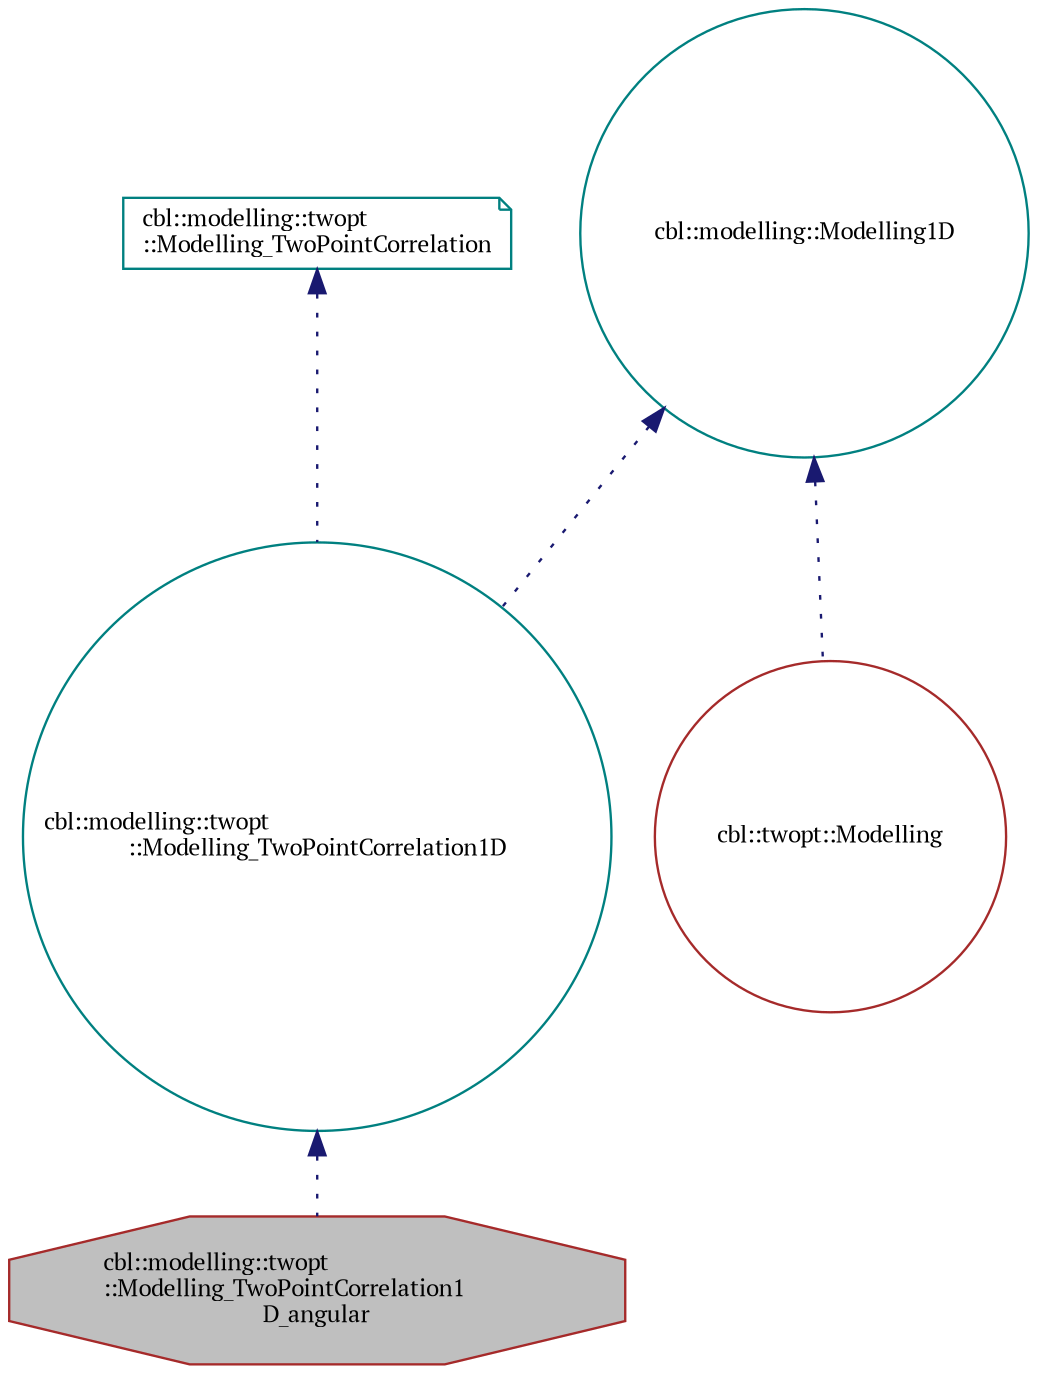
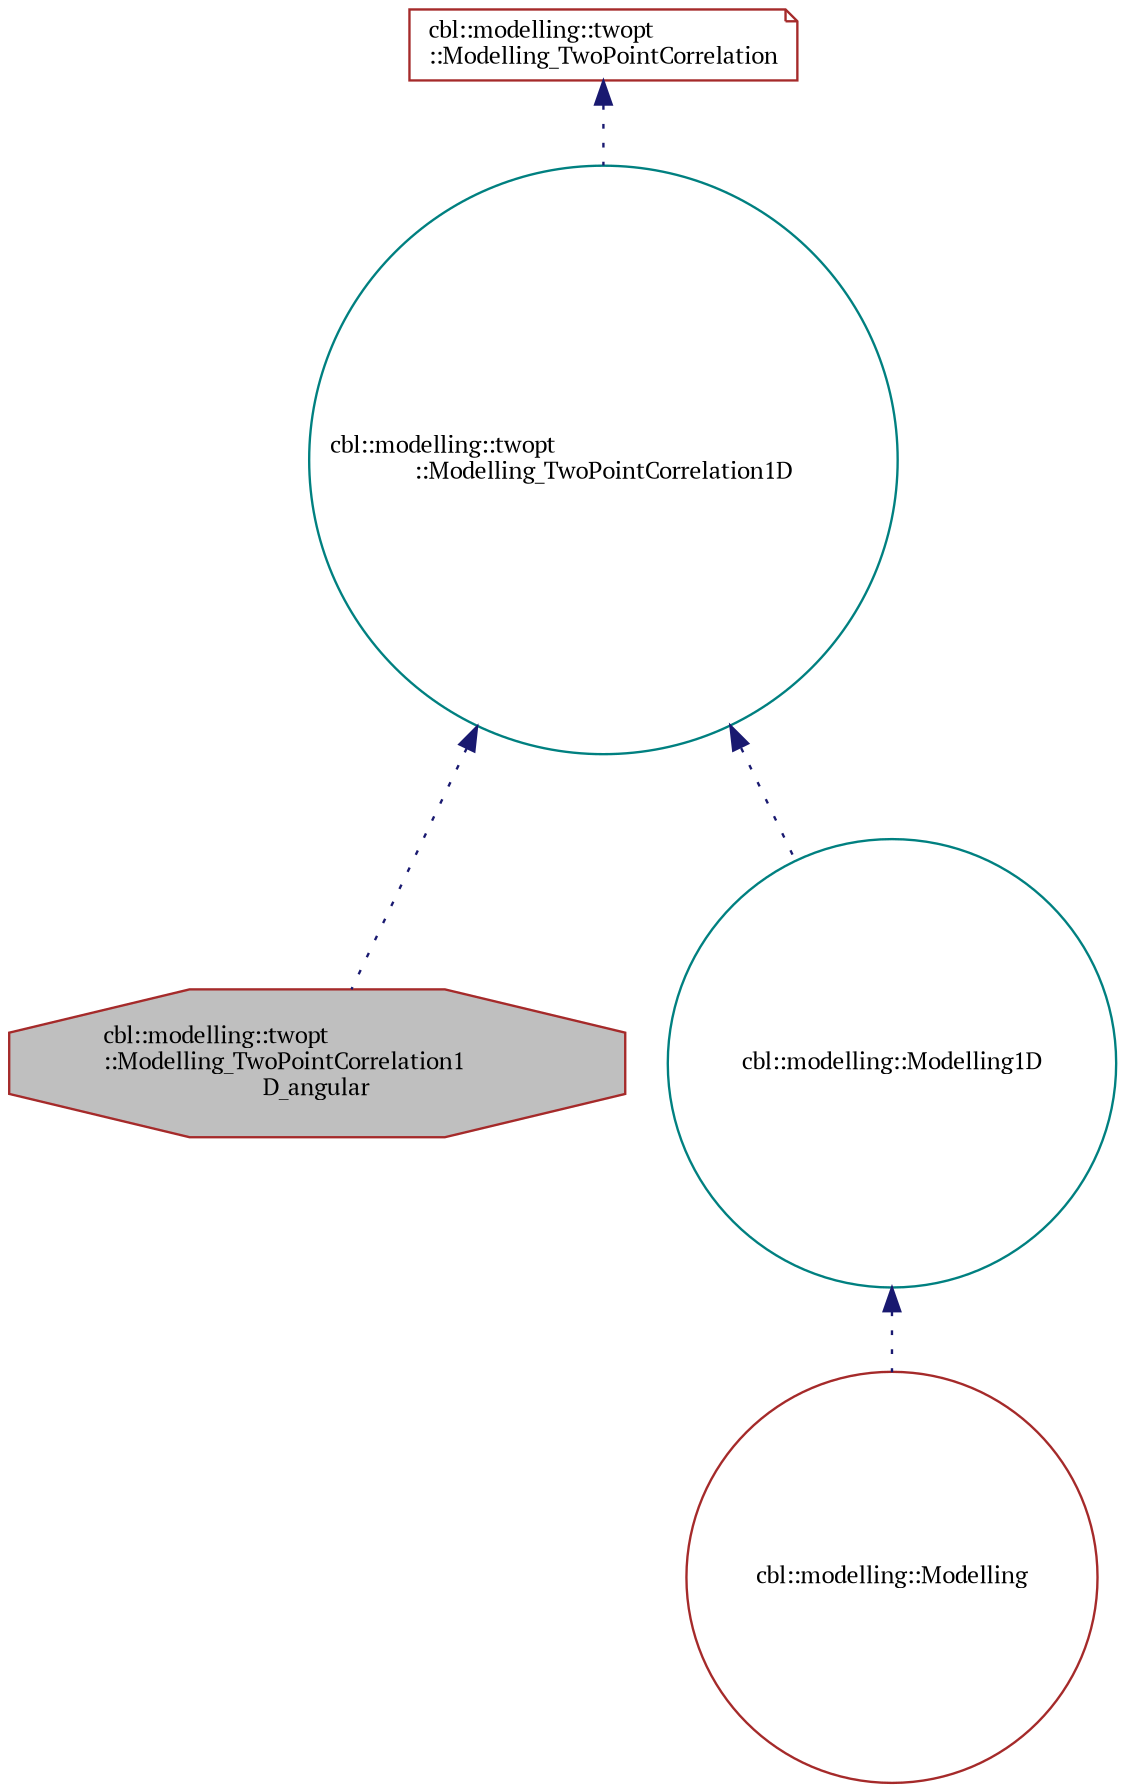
node "cbl::modelling::twopt ::Modelling_TwoPointCorrelation": color teal -> brown
edge "cbl::modelling::twopt ::Modelling_TwoPointCorrelation1D" -> "cbl::modelling::Modelling1D": reversed
node "cbl::twopt::Modelling": label "cbl::twopt::Modelling" -> "cbl::modelling::Modelling"
